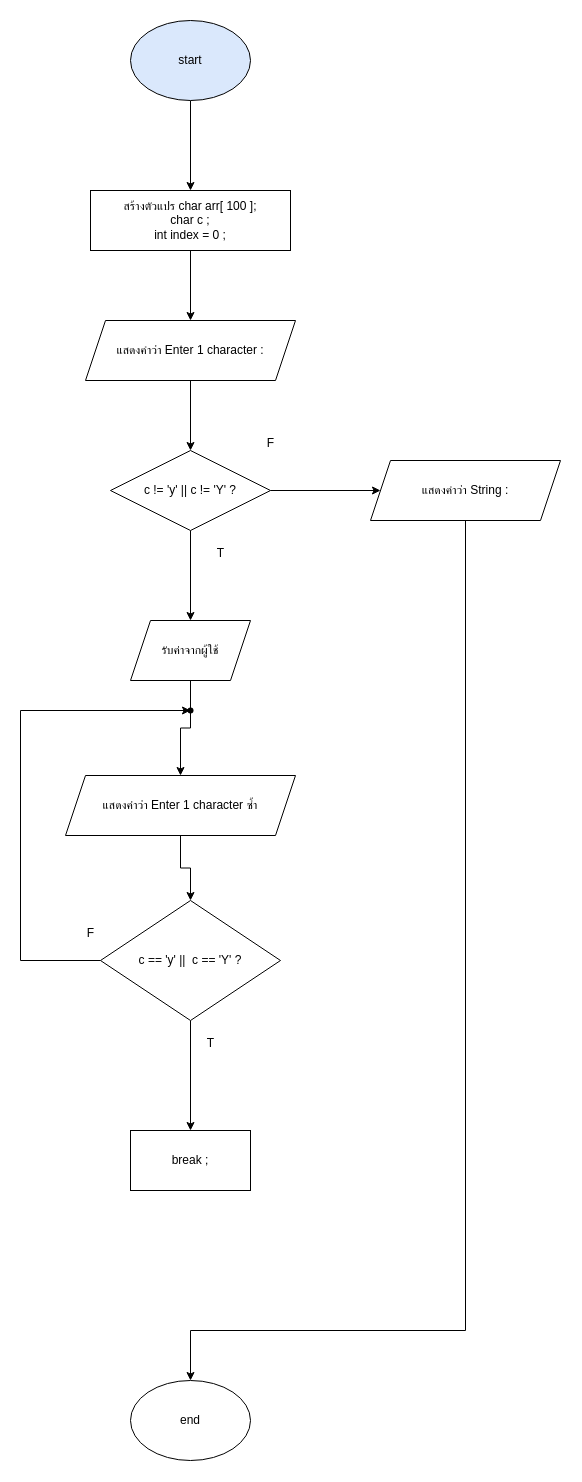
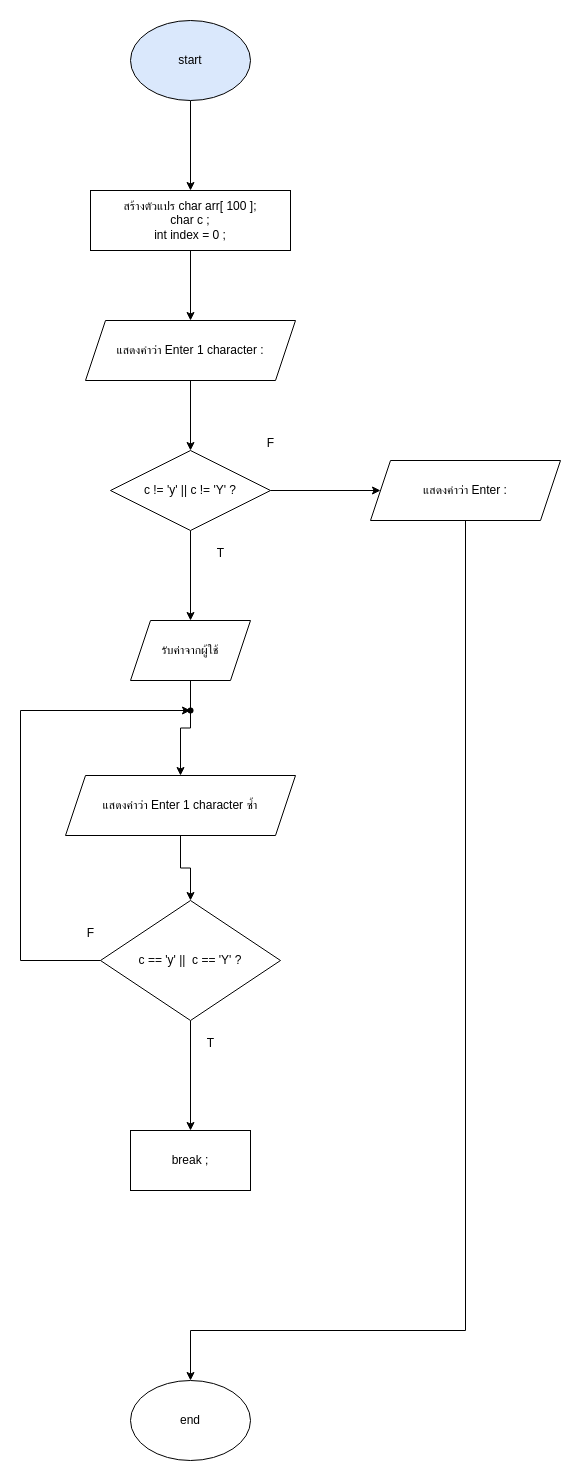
node "แสดงคำว่า String :": label "แสดงคำว่า String :" -> "แสดงคำว่า Enter :"
